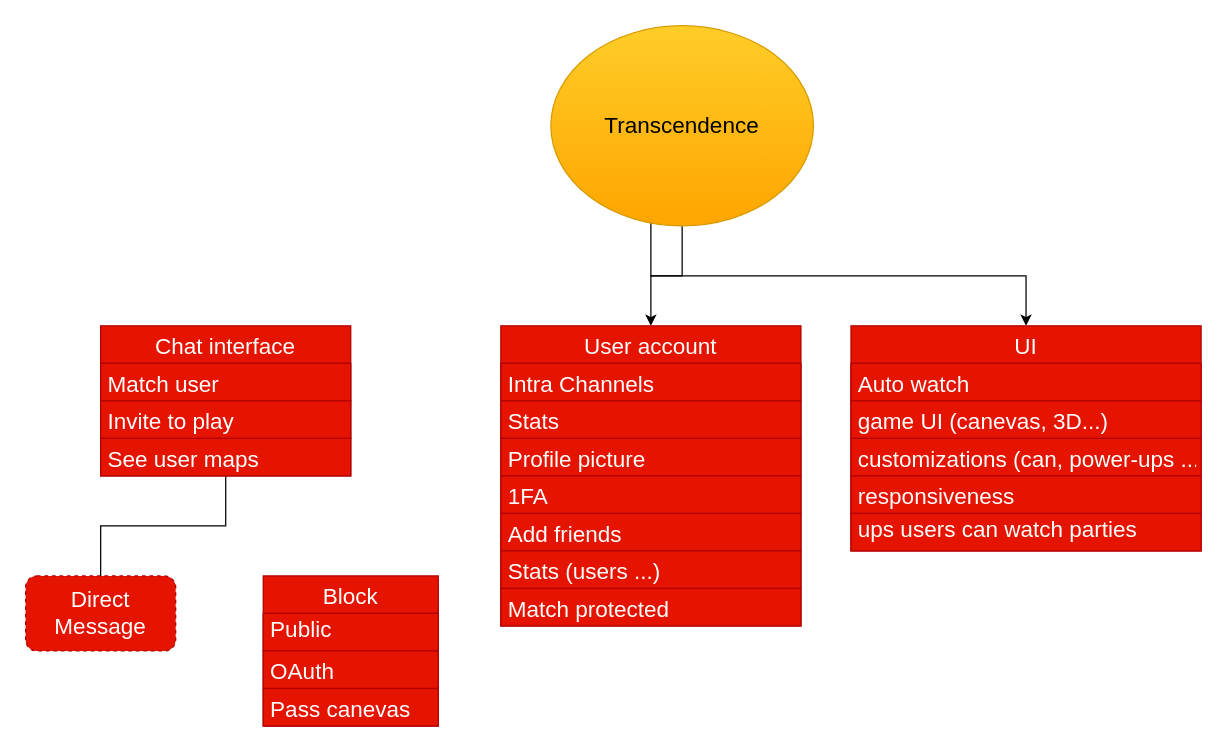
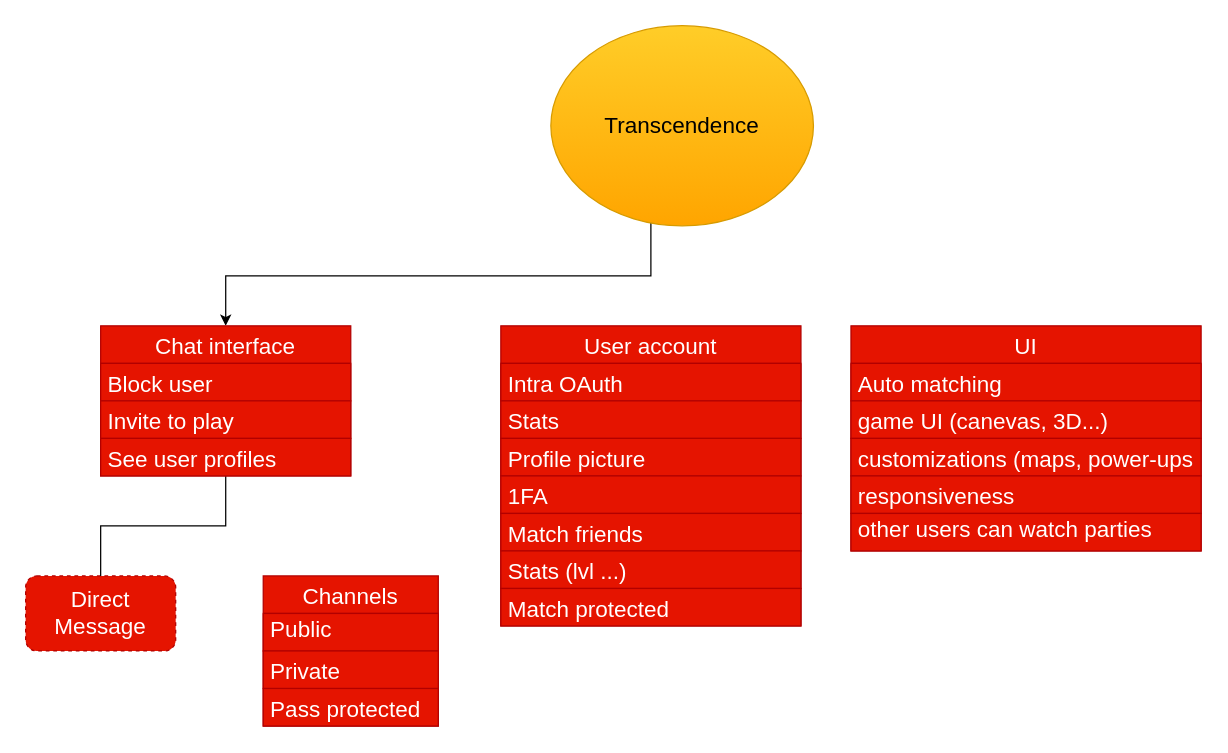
edge "Transcendence" -> "User account": removed
edge "Transcendence" -> "Chat interface": added
edge "Transcendence" -> "UI": removed
node "Match user": label "Match user" -> "Block user"
node "Intra Channels": label "Intra Channels" -> "Intra OAuth"
node "Auto watch": label "Auto watch" -> "Auto matching"
node "See user maps": label "See user maps" -> "See user profiles"
node "customizations (can, power-ups ...)": label "customizations (can, power-ups ...)" -> "customizations (maps, power-ups ...)"
node "ups users can watch parties": label "ups users can watch parties" -> "other users can watch parties"
node "Add friends": label "Add friends" -> "Match friends"
node "Stats (users ...)": label "Stats (users ...)" -> "Stats (lvl ...)"
node "Block": label "Block" -> "Channels"
node "OAuth": label "OAuth" -> "Private"
node "Pass canevas": label "Pass canevas" -> "Pass protected"
